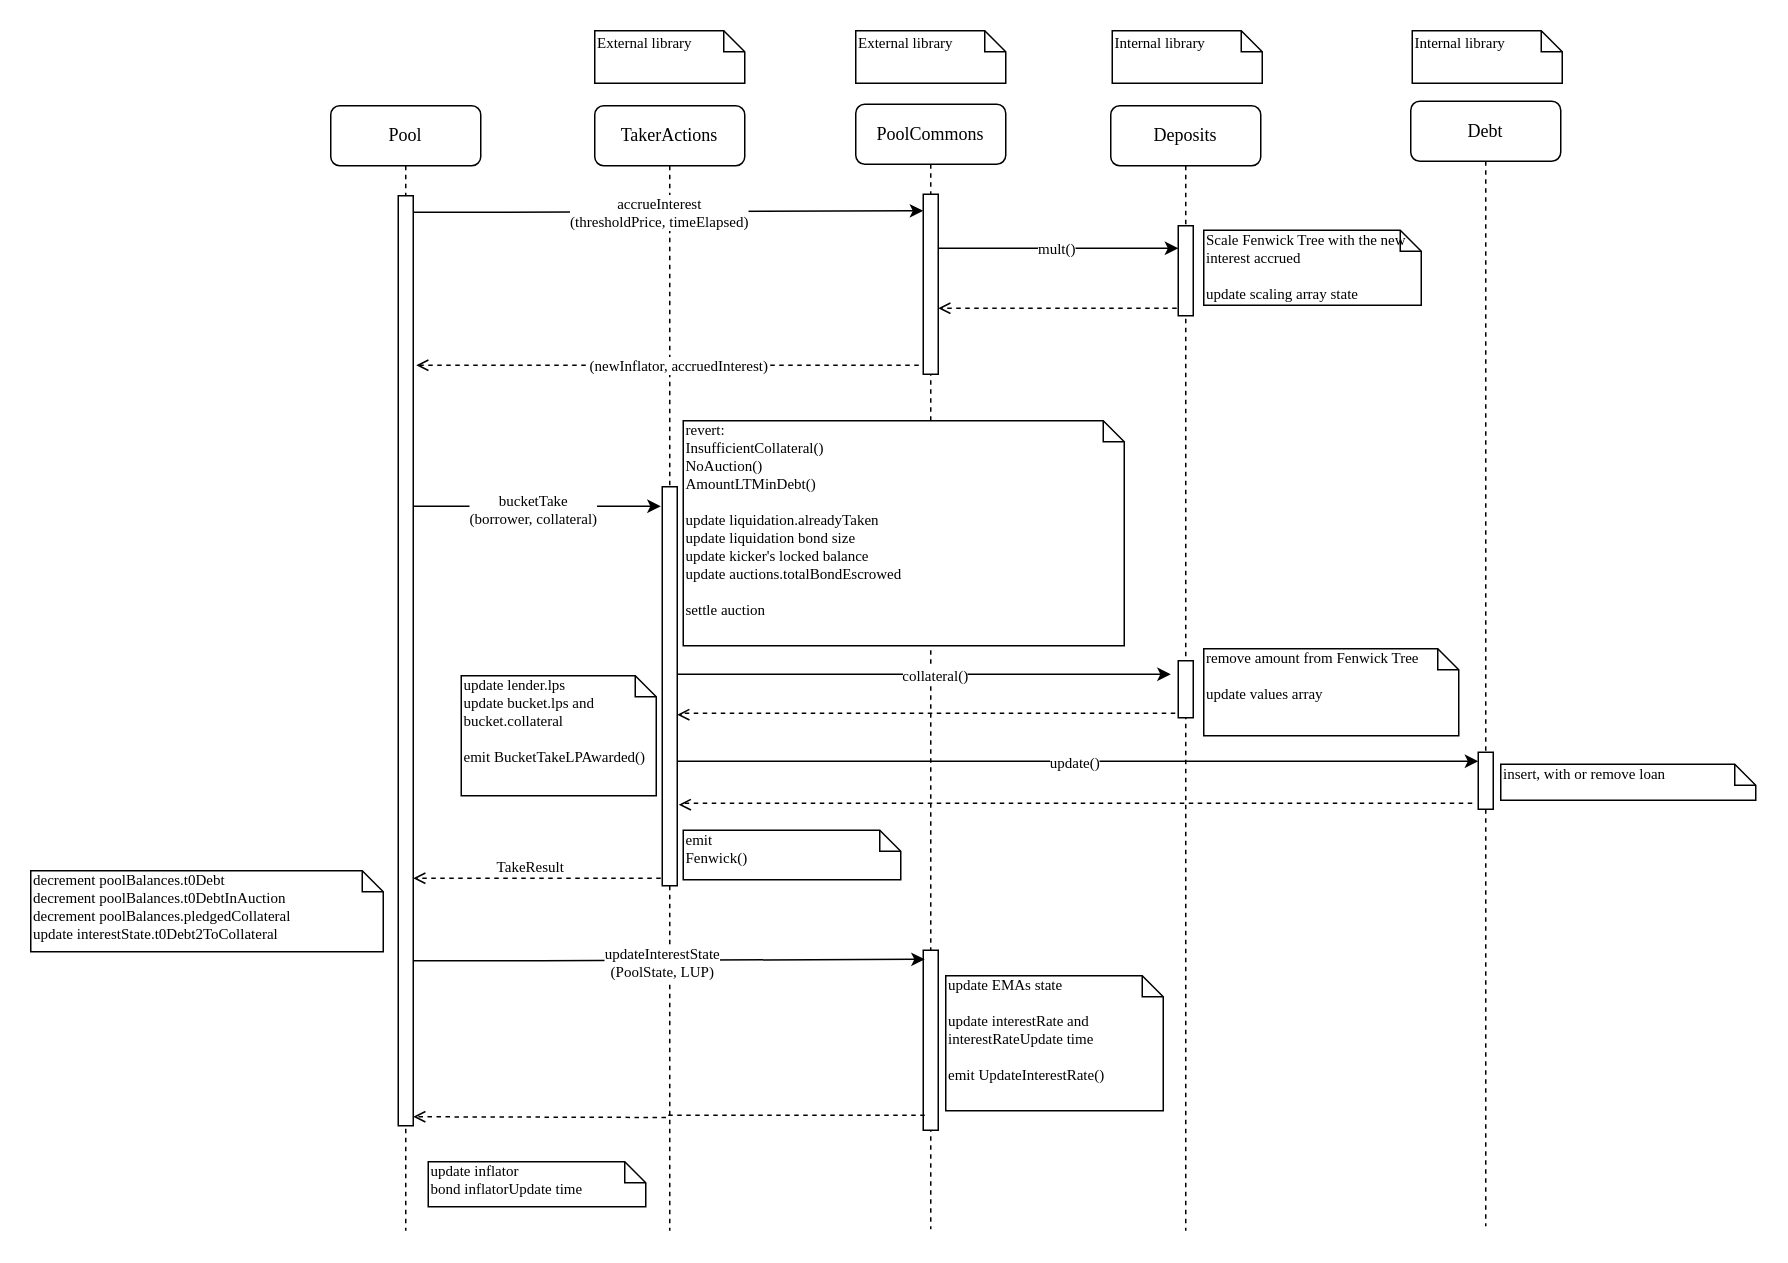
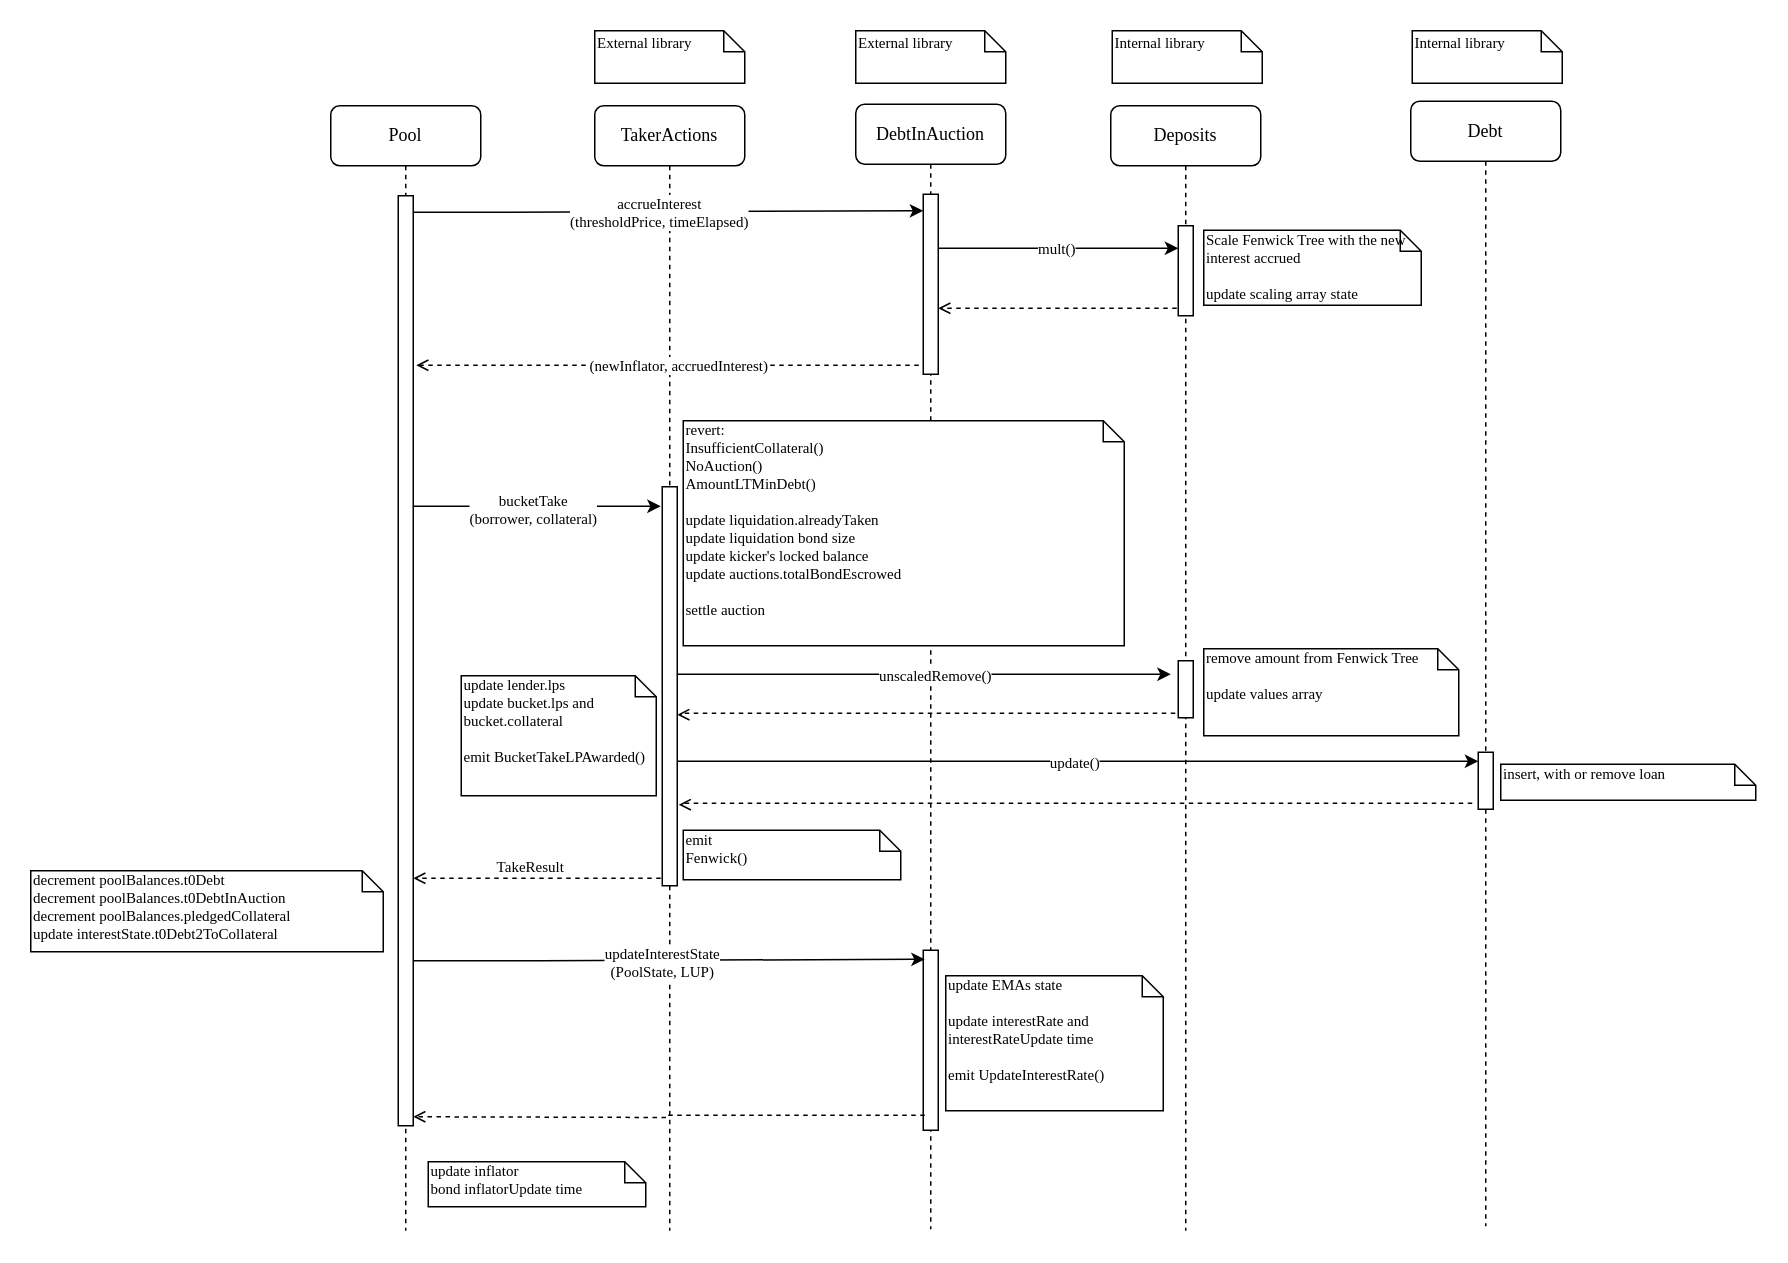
node "PoolCommons": label "PoolCommons" -> "DebtInAuction"
node "collateral()": label "collateral()" -> "unscaledRemove()"
